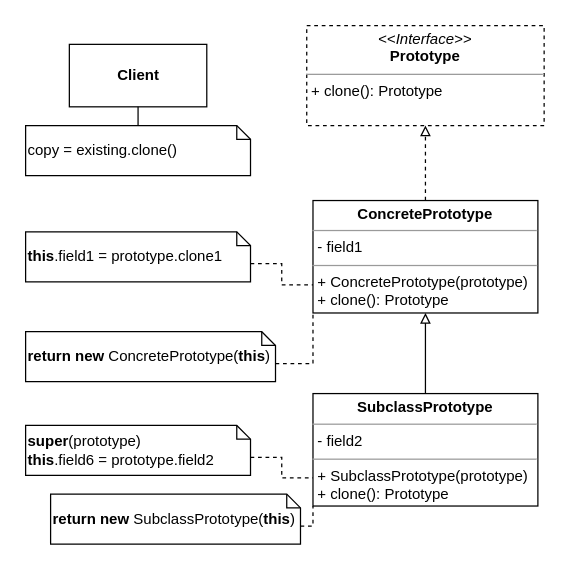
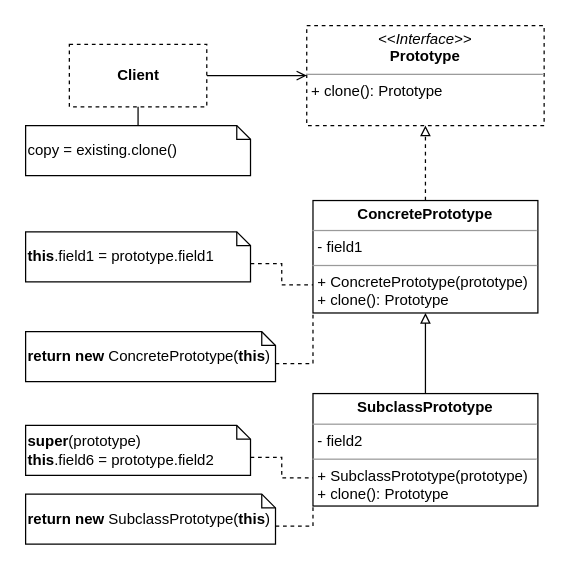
node "Client": style solid -> dashed
edge "Client" -> "<<Interface>> Prototype + clone(): Prototype": added
node "this.field1 = prototype.clone1": label "this.field1 = prototype.clone1" -> "this.field1 = prototype.field1"
node "return new SubclassPrototype(this)": moved (176, 519) -> (151, 519)
